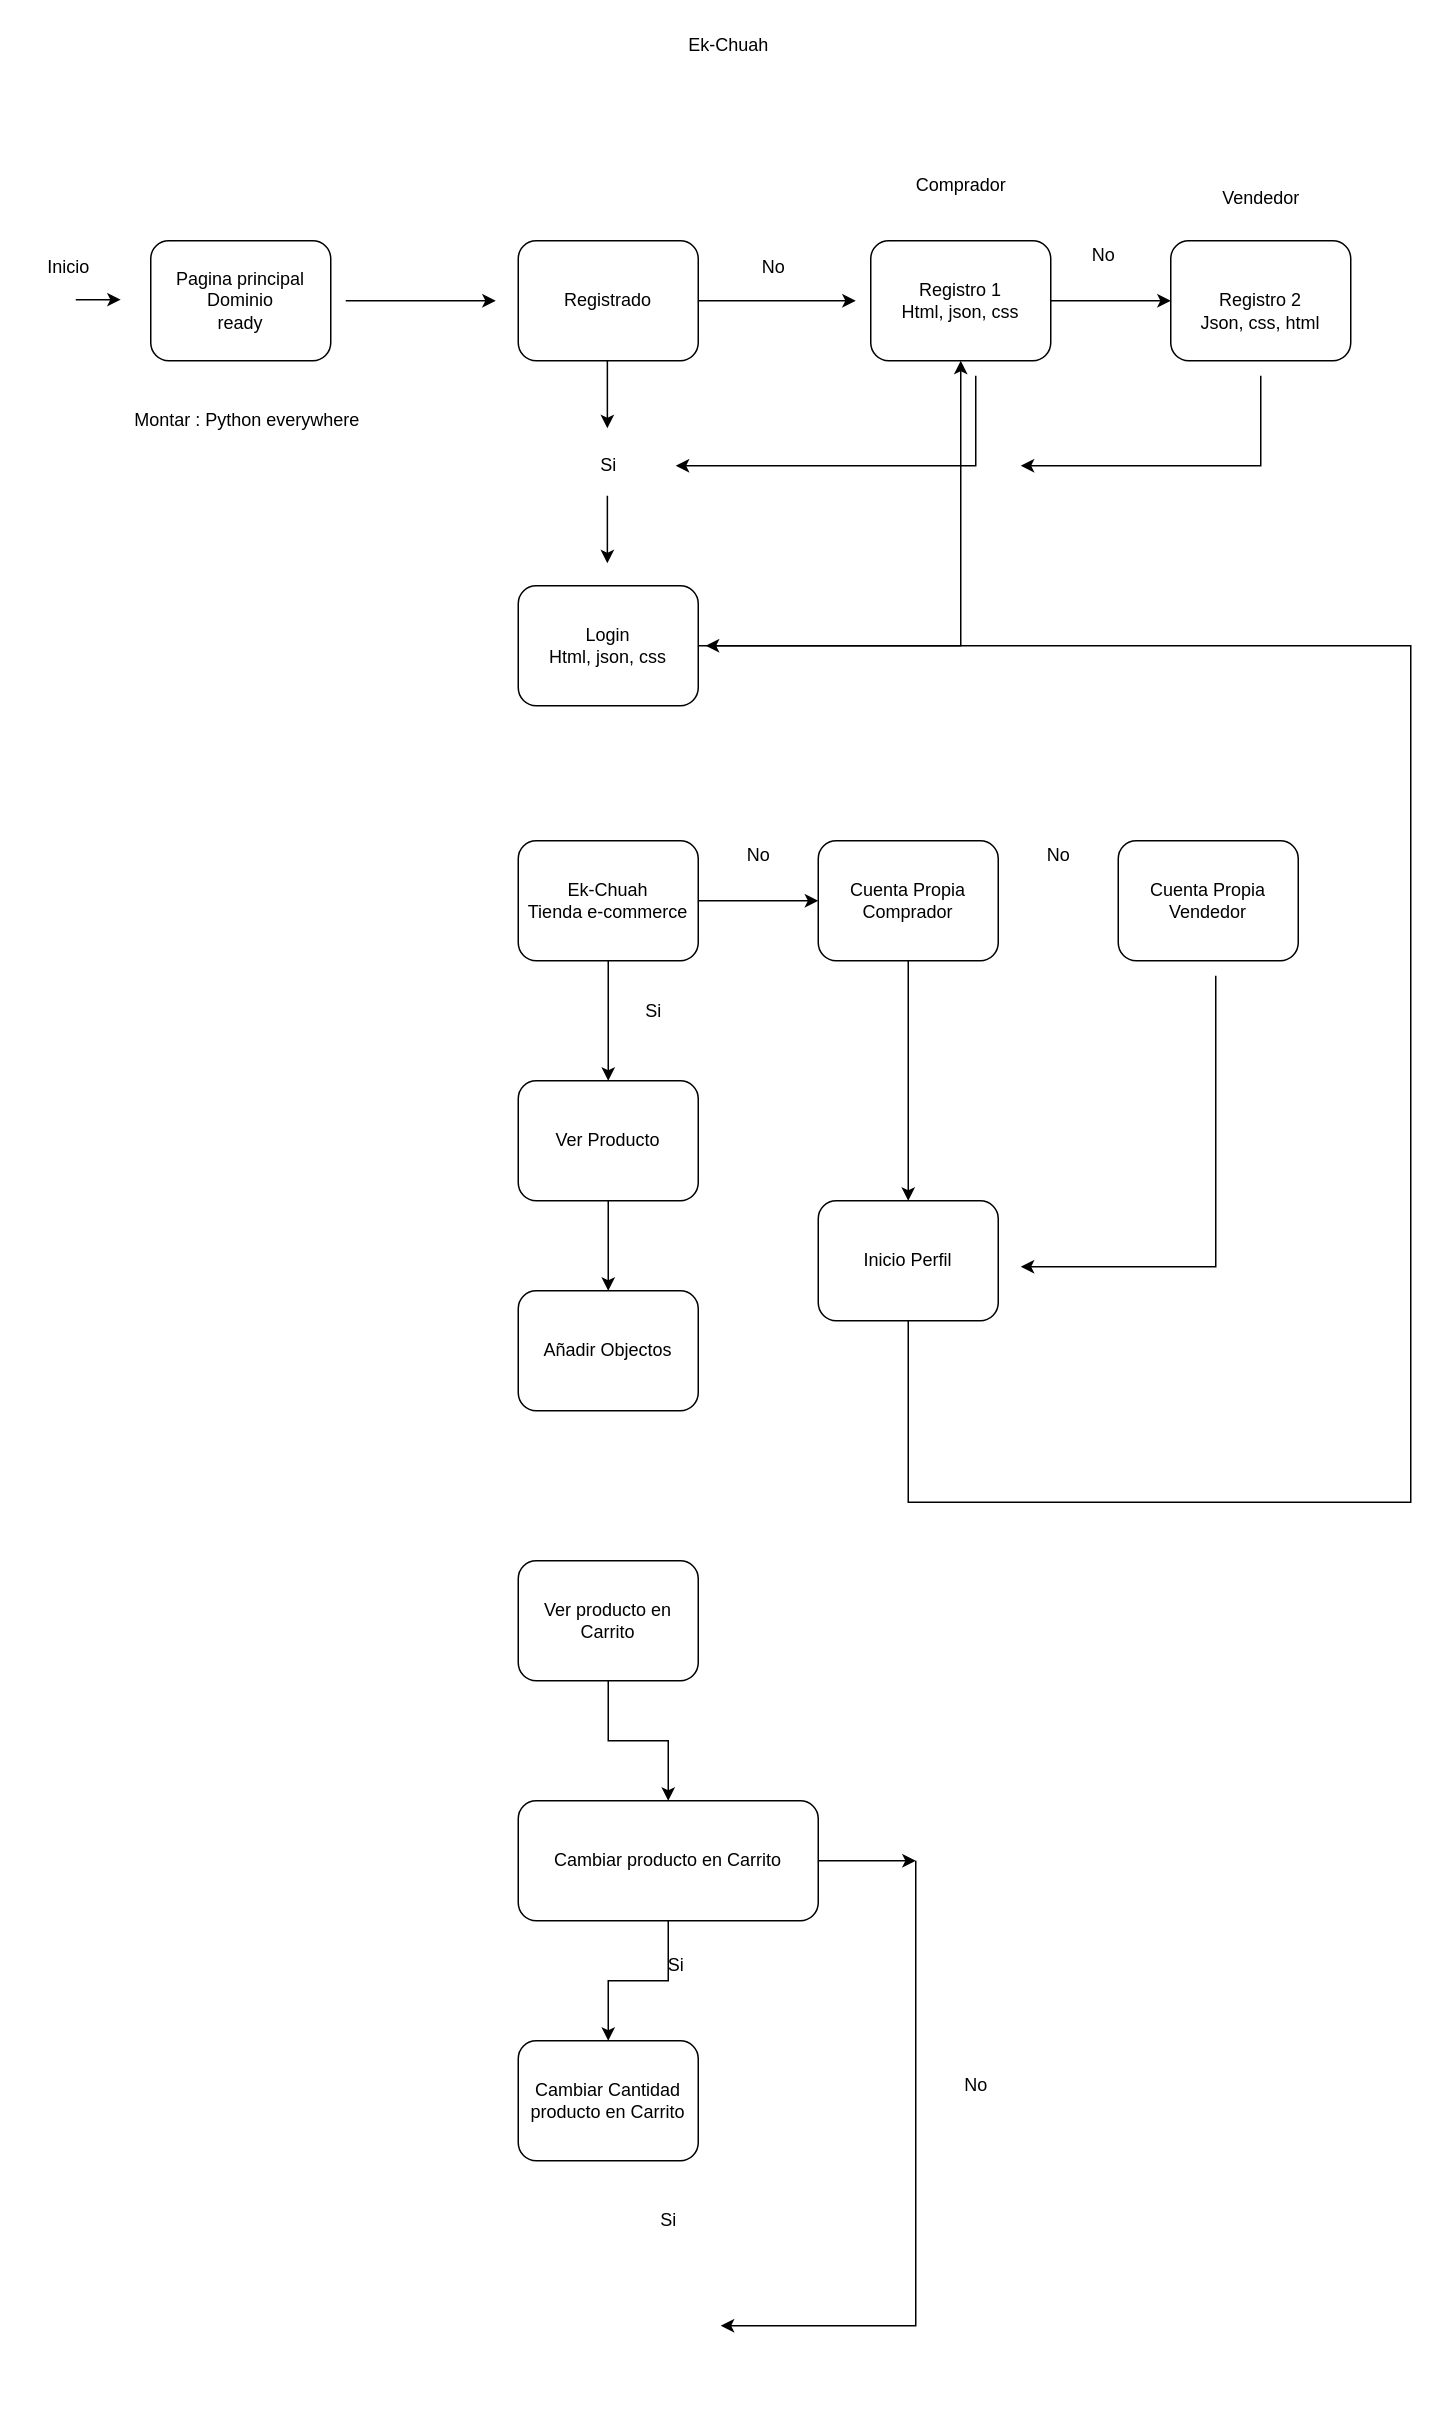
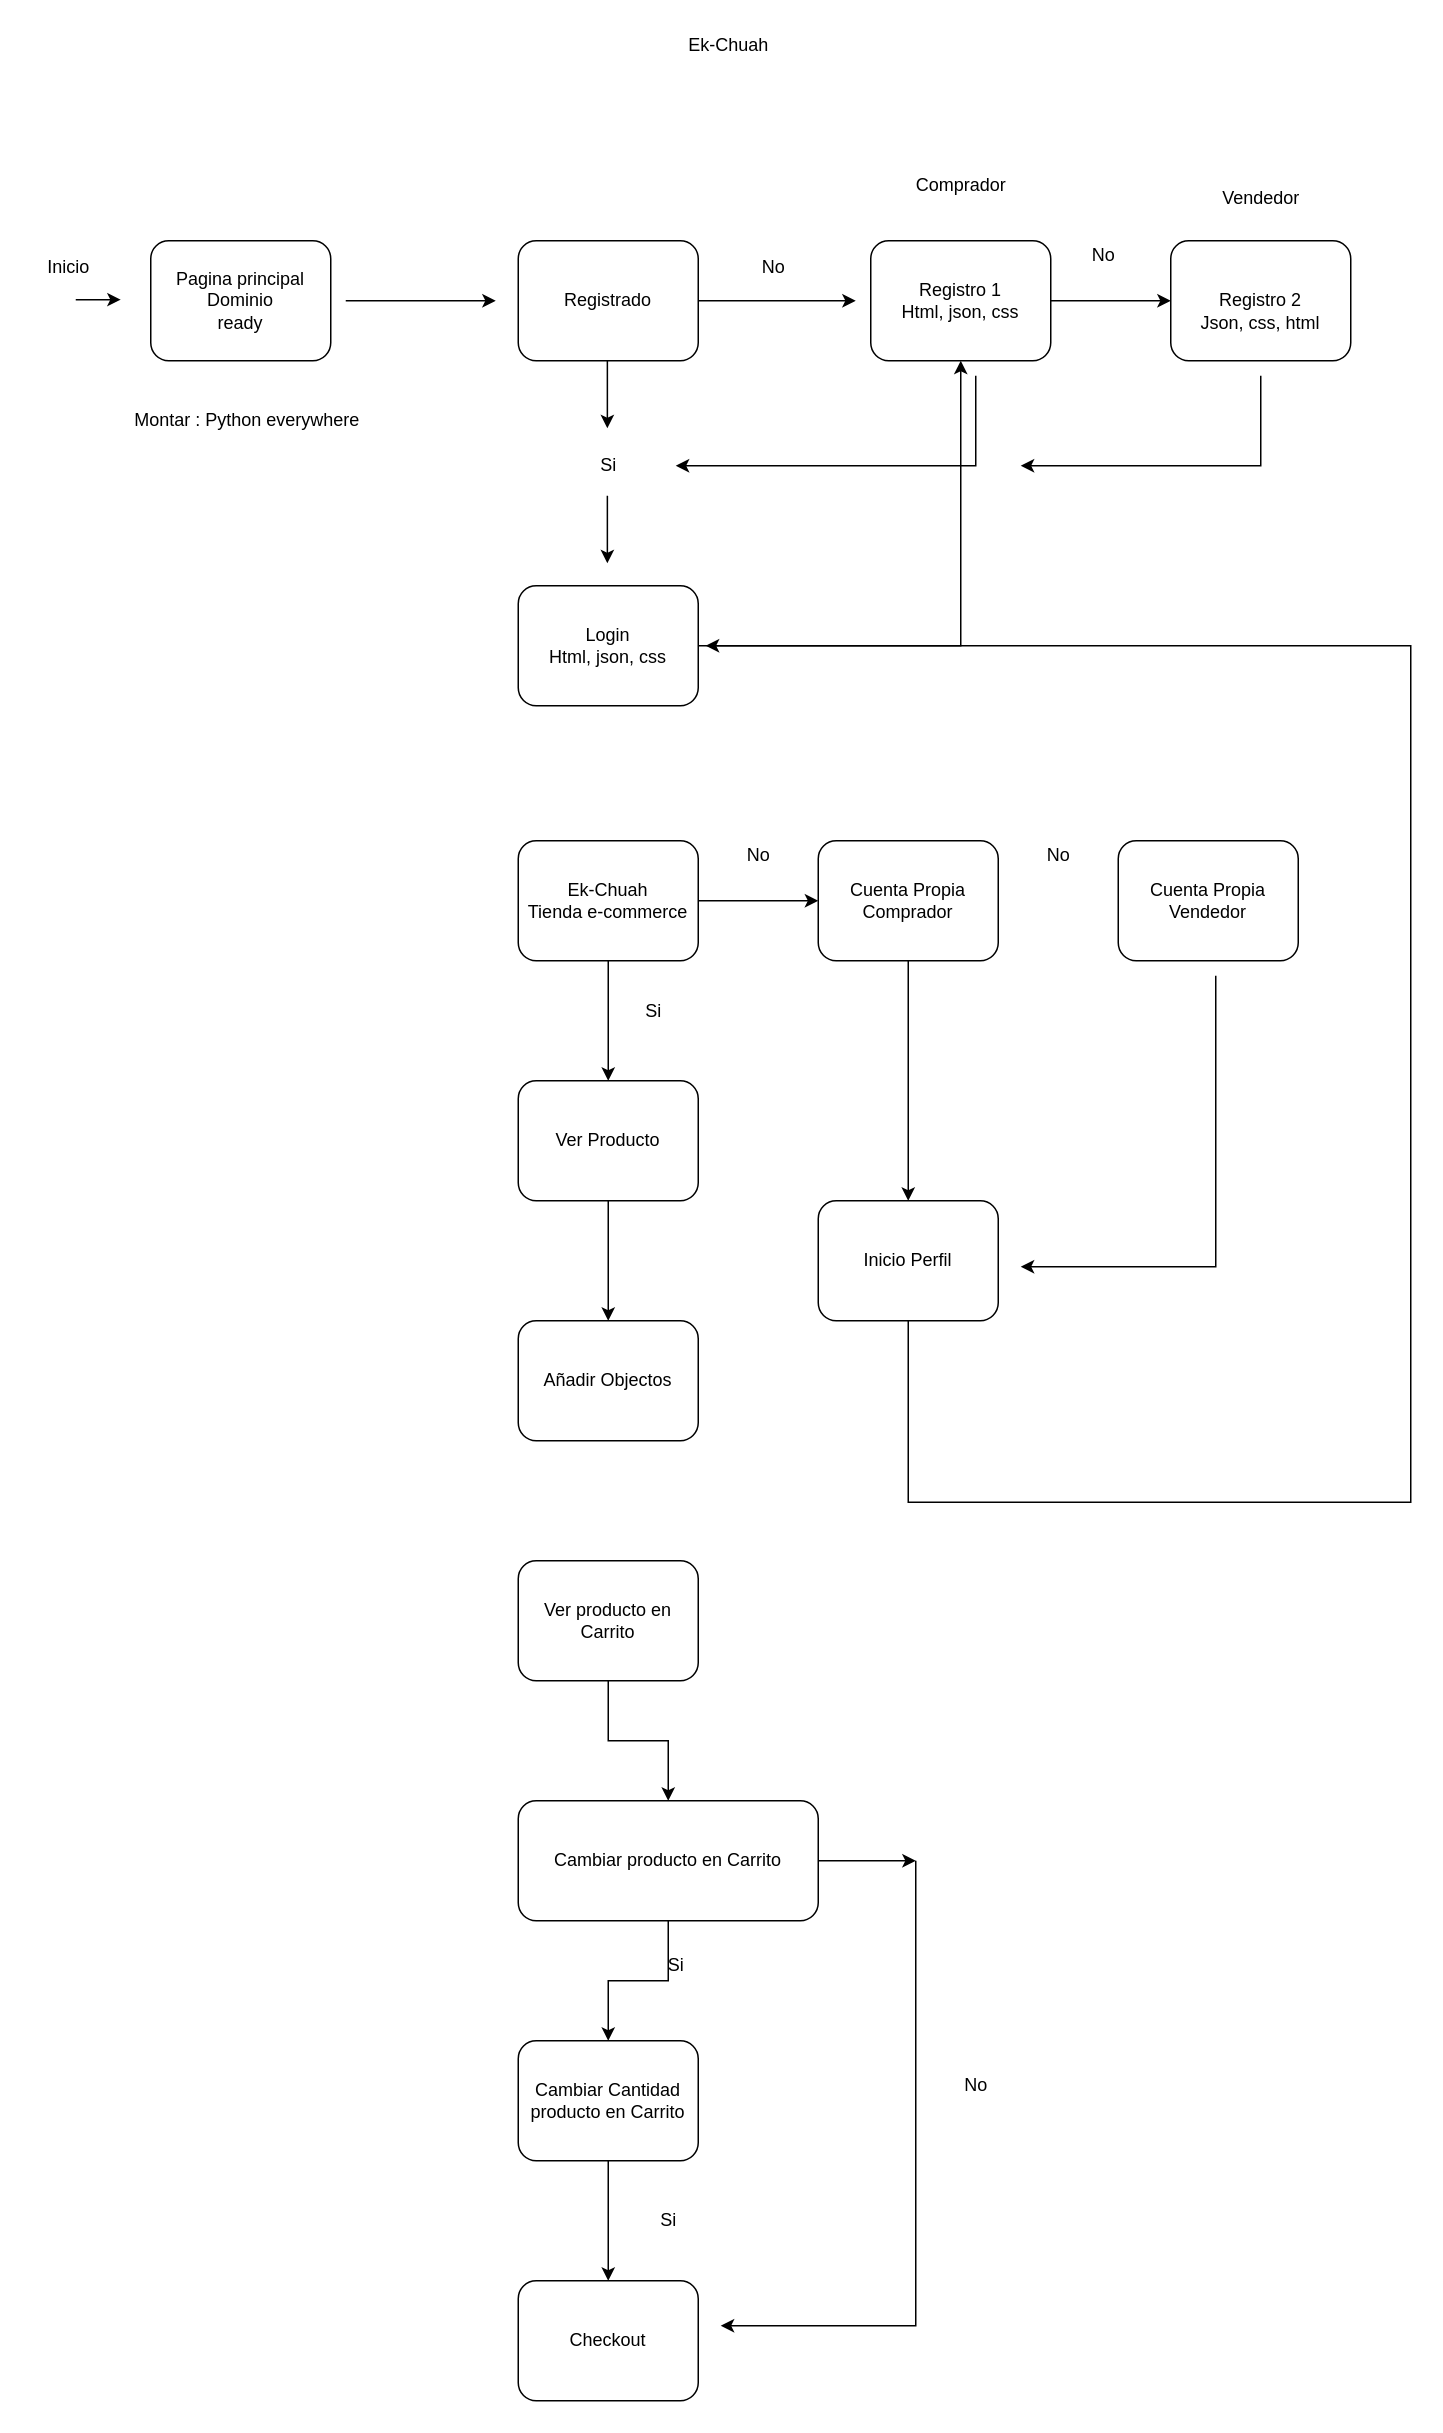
node "Añadir Objectos": moved (608, 1351) -> (608, 1381)
edge "Cambiar Cantidad producto en Carrito" -> "Checkout": added
node "Checkout": added
